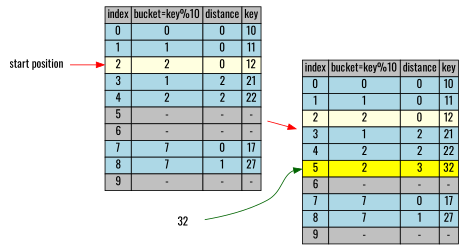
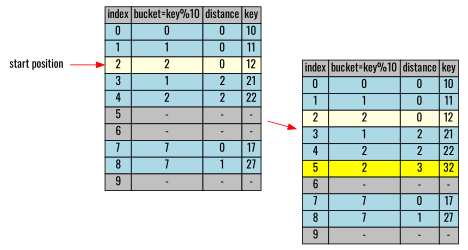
node "32": removed
